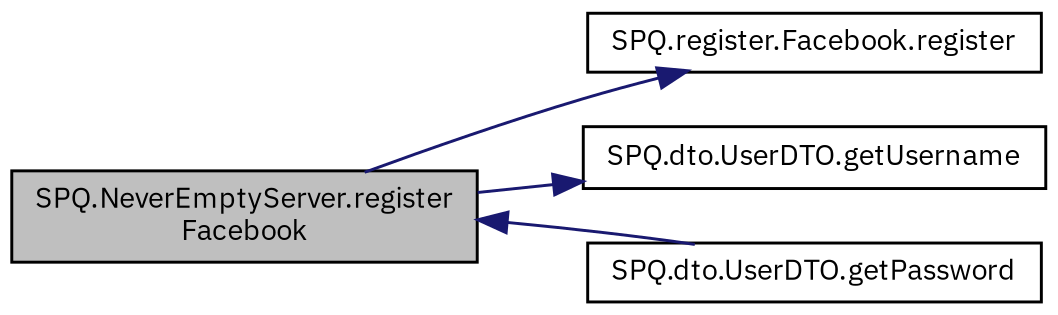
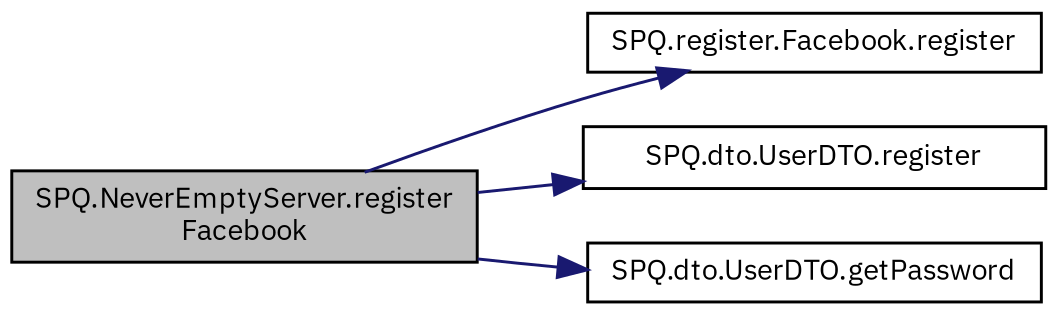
node "SPQ.dto.UserDTO.getUsername": label "SPQ.dto.UserDTO.getUsername" -> "SPQ.dto.UserDTO.register"
edge "SPQ.dto.UserDTO.getPassword" -> "SPQ.NeverEmptyServer.register Facebook": reversed
